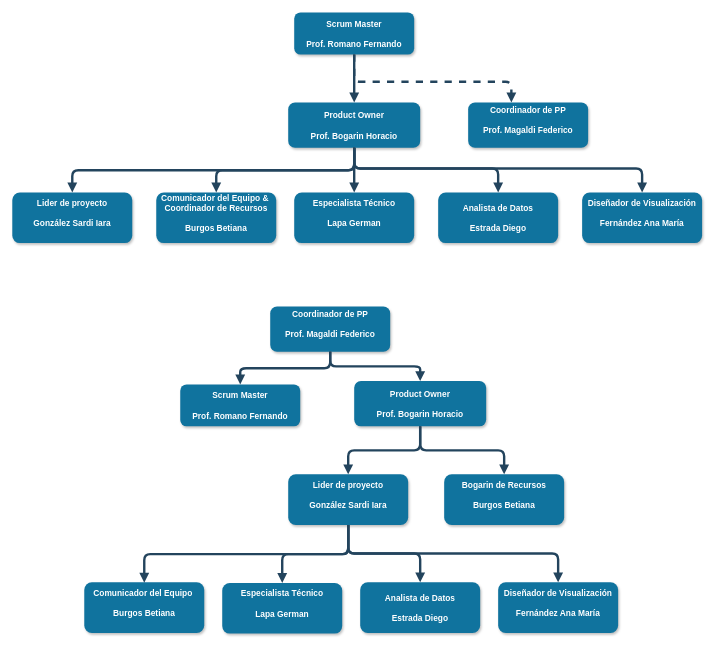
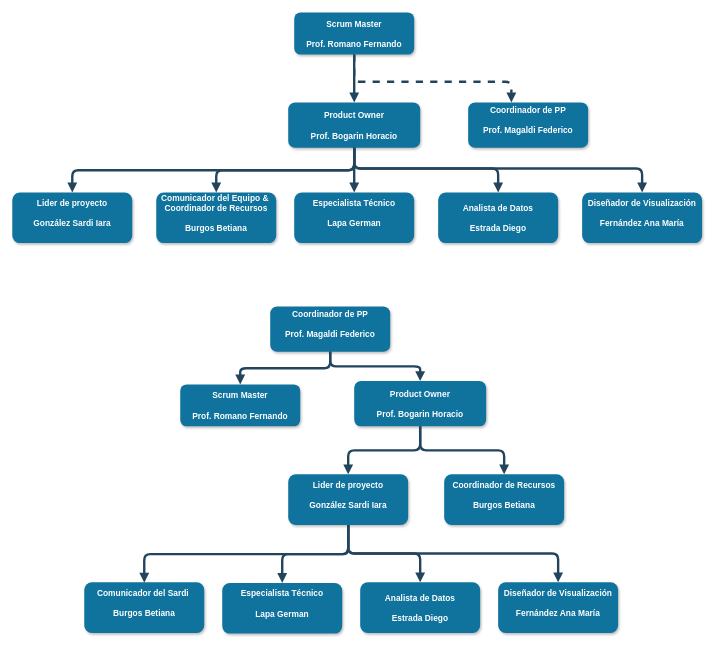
node "Bogarin de Recursos Burgos Betiana": label "Bogarin de Recursos Burgos Betiana" -> "Coordinador de Recursos Burgos Betiana"
node "Comunicador del Equipo Burgos Betiana": label "Comunicador del Equipo Burgos Betiana" -> "Comunicador del Sardi Burgos Betiana"
